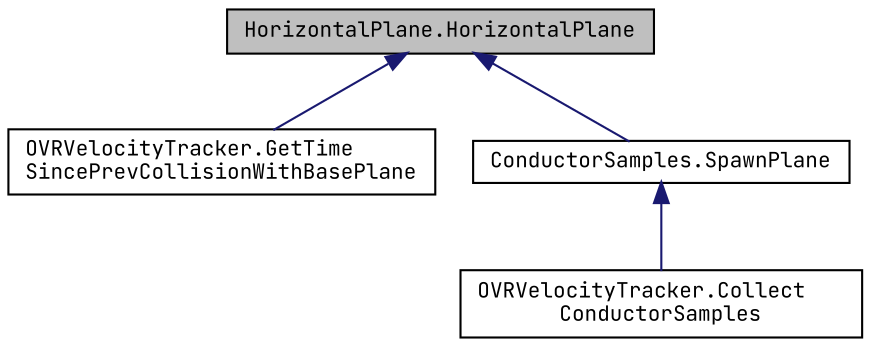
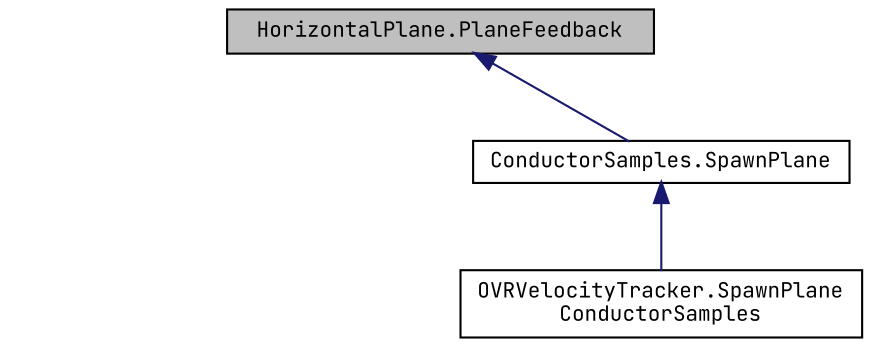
node "HorizontalPlane.HorizontalPlane": label "HorizontalPlane.HorizontalPlane" -> "HorizontalPlane.PlaneFeedback"
node "OVRVelocityTracker.GetTime SincePrevCollisionWithBasePlane": removed
node "OVRVelocityTracker.Collect ConductorSamples": label "OVRVelocityTracker.Collect ConductorSamples" -> "OVRVelocityTracker.SpawnPlane ConductorSamples"
